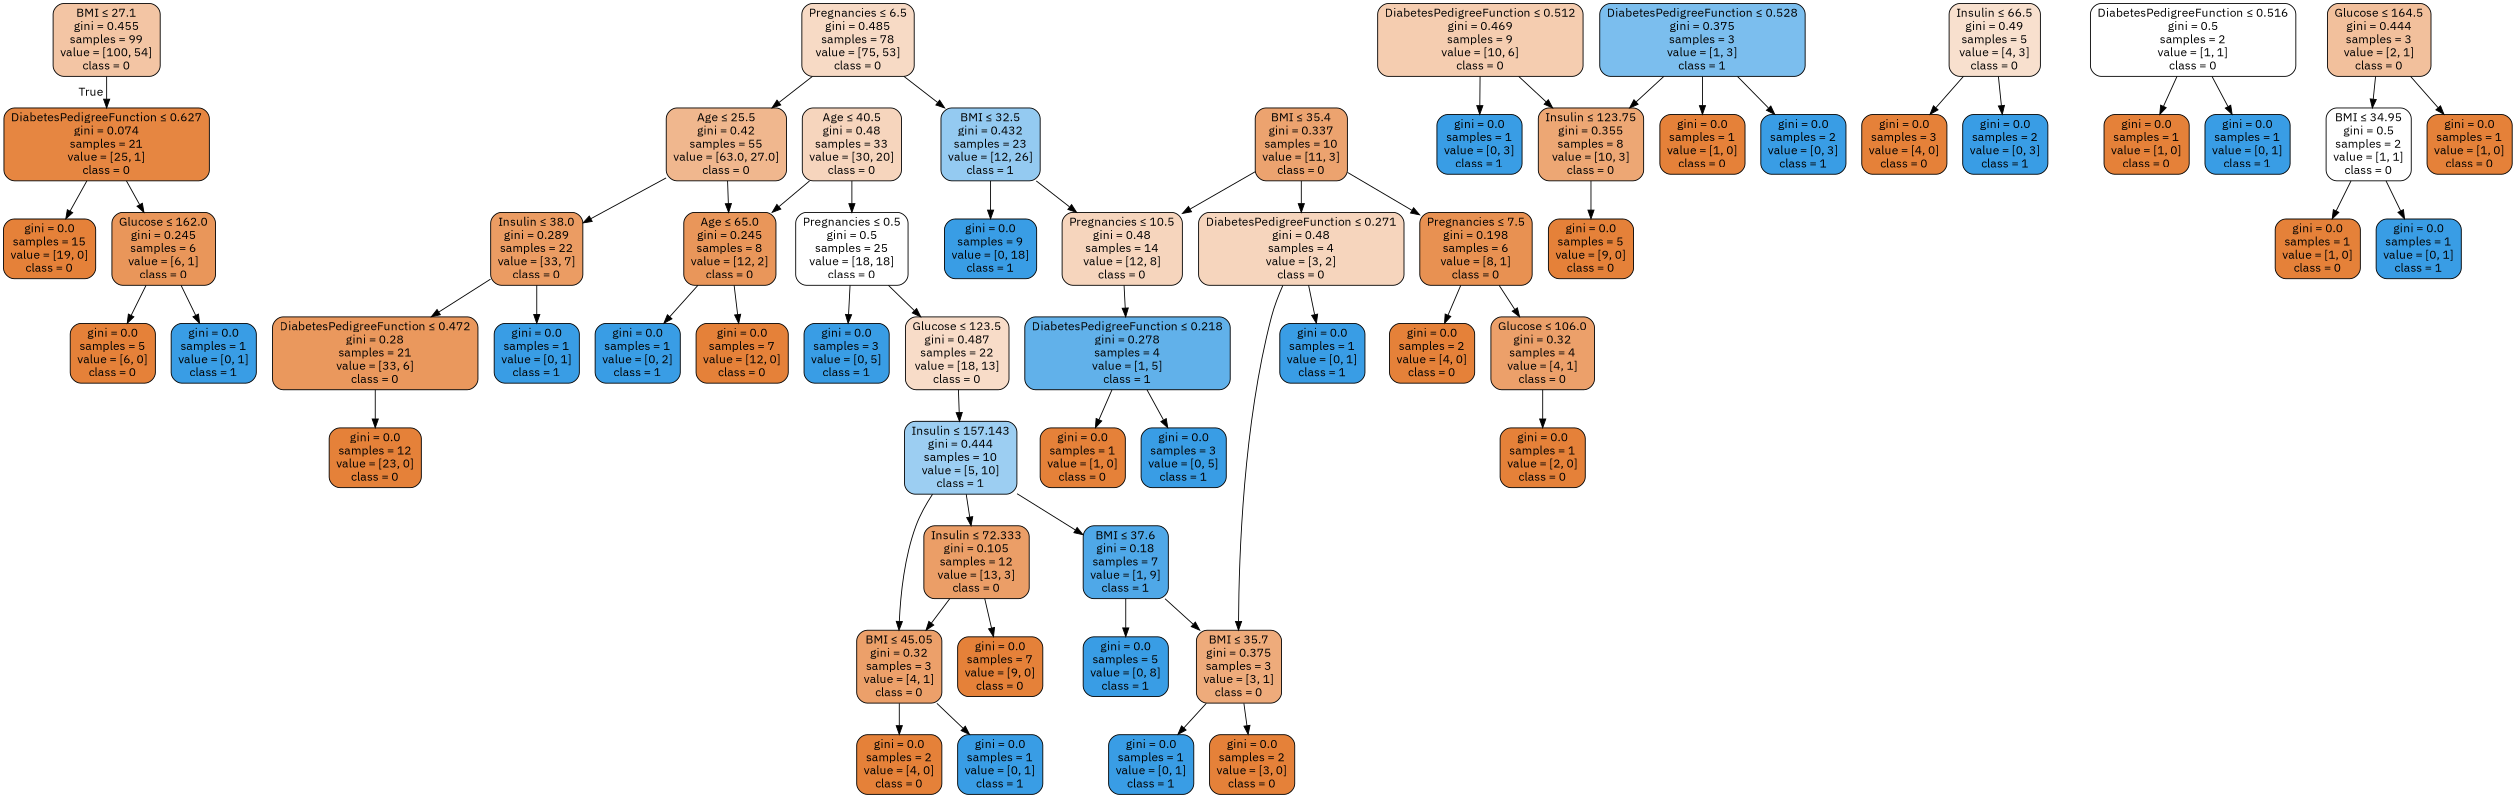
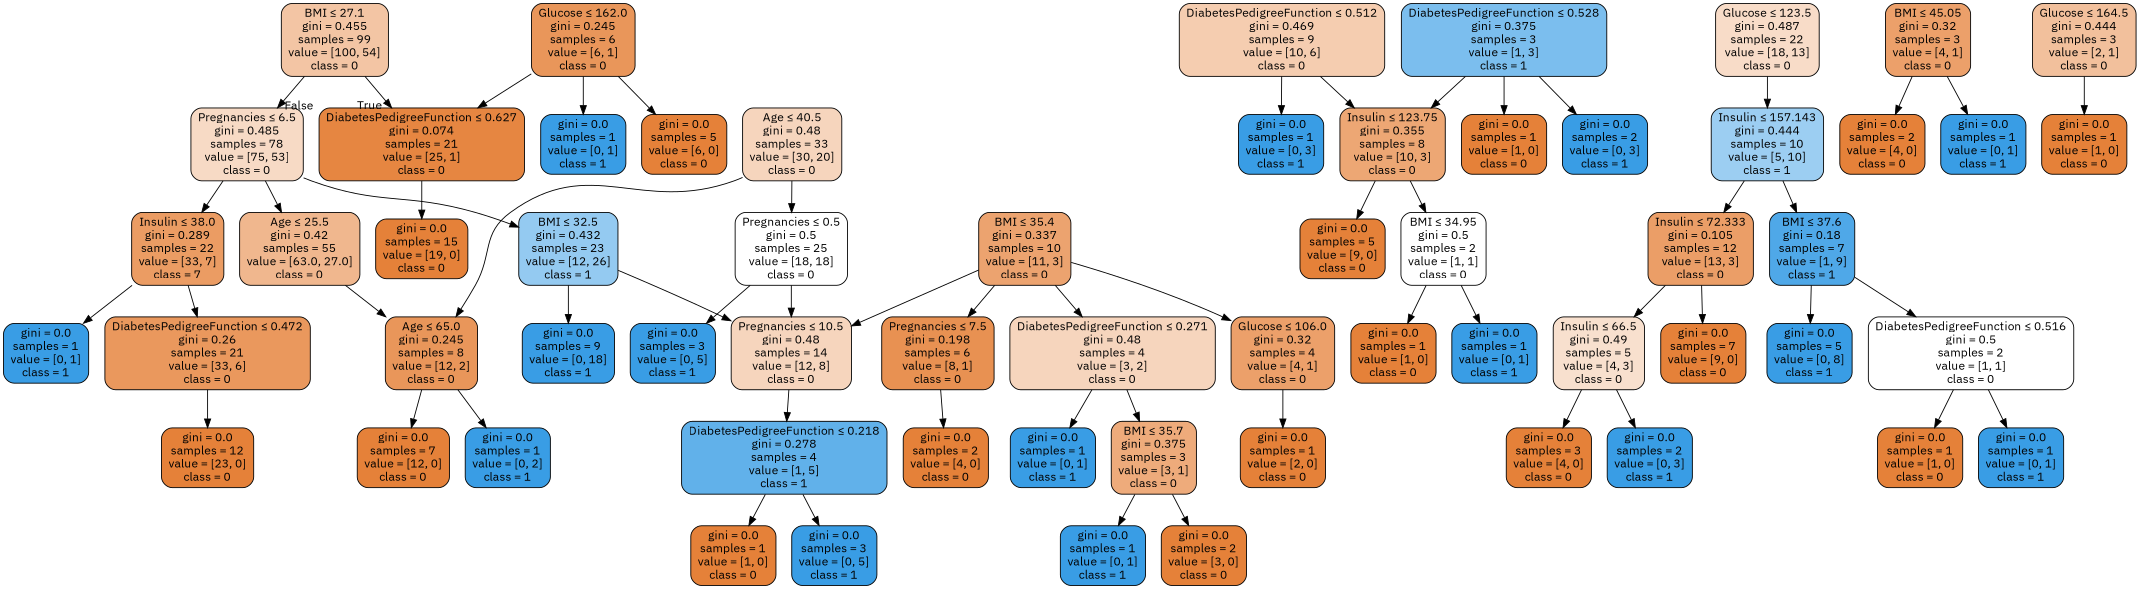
edge "Glucose ≤ 164.5" -> "BMI ≤ 34.95": now "Insulin ≤ 123.75" -> "BMI ≤ 34.95"
edge "BMI ≤ 27.1" -> "Pregnancies ≤ 6.5": added
edge "DiabetesPedigreeFunction ≤ 0.627" -> "Glucose ≤ 162.0": reversed
edge "Age ≤ 25.5" -> "Insulin ≤ 38.0": now "Pregnancies ≤ 6.5" -> "Insulin ≤ 38.0"
node "Insulin ≤ 38.0": text "class = 0" -> "class = 7"
edge "Pregnancies ≤ 7.5" -> "Glucose ≤ 106.0": now "BMI ≤ 35.4" -> "Glucose ≤ 106.0"
edge "Pregnancies ≤ 0.5" -> "Glucose ≤ 123.5": now "Pregnancies ≤ 0.5" -> "Pregnancies ≤ 10.5"
node "DiabetesPedigreeFunction ≤ 0.472": text "gini = 0.28" -> "gini = 0.26"
edge "Insulin ≤ 157.143" -> "BMI ≤ 45.05": removed
edge "Insulin ≤ 72.333" -> "BMI ≤ 45.05": now "Insulin ≤ 72.333" -> "Insulin ≤ 66.5"
edge "BMI ≤ 37.6" -> "BMI ≤ 35.7": now "BMI ≤ 37.6" -> "DiabetesPedigreeFunction ≤ 0.516"
